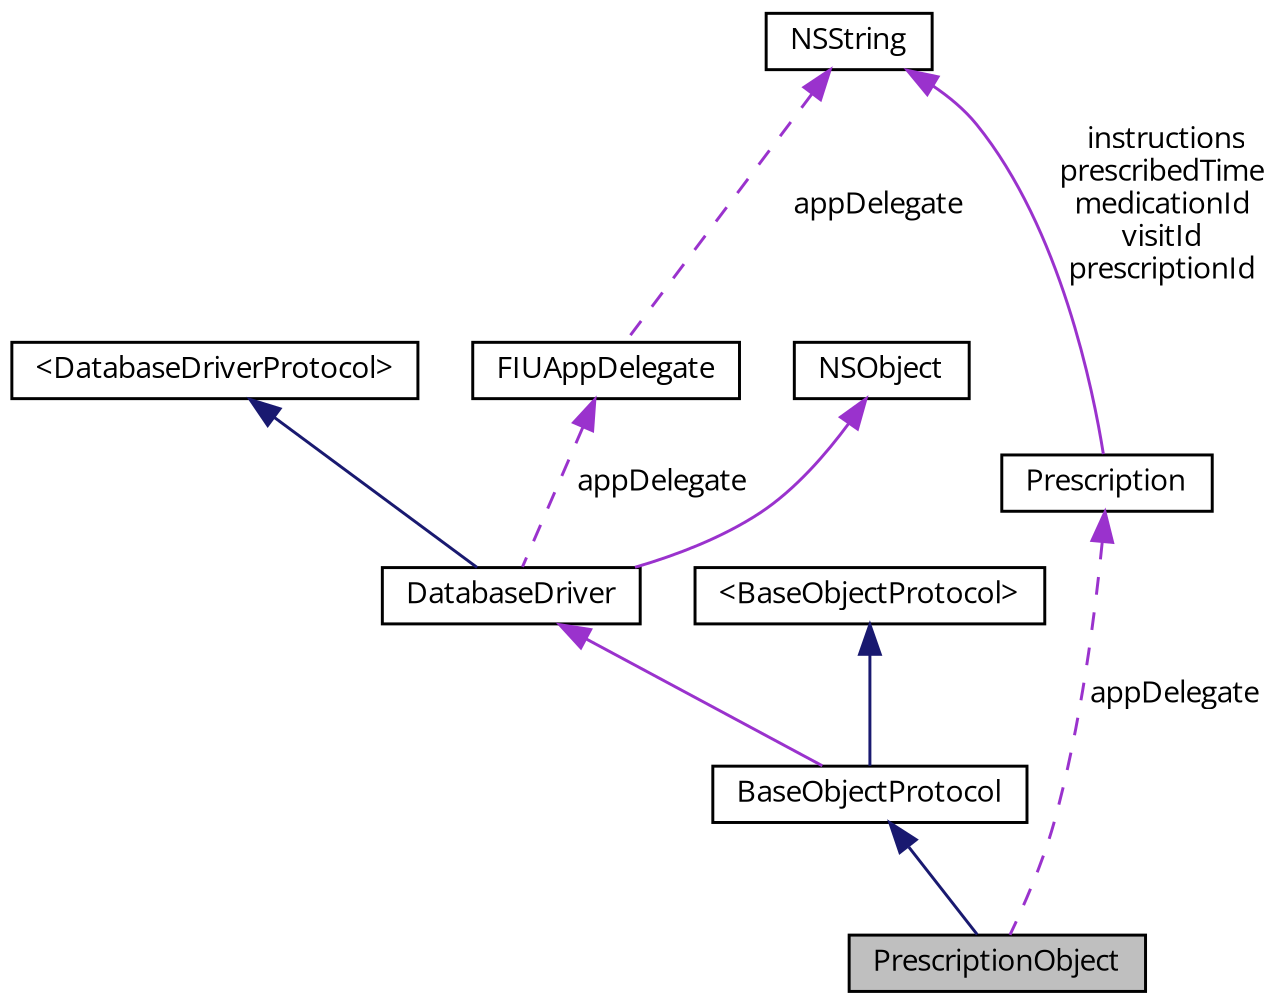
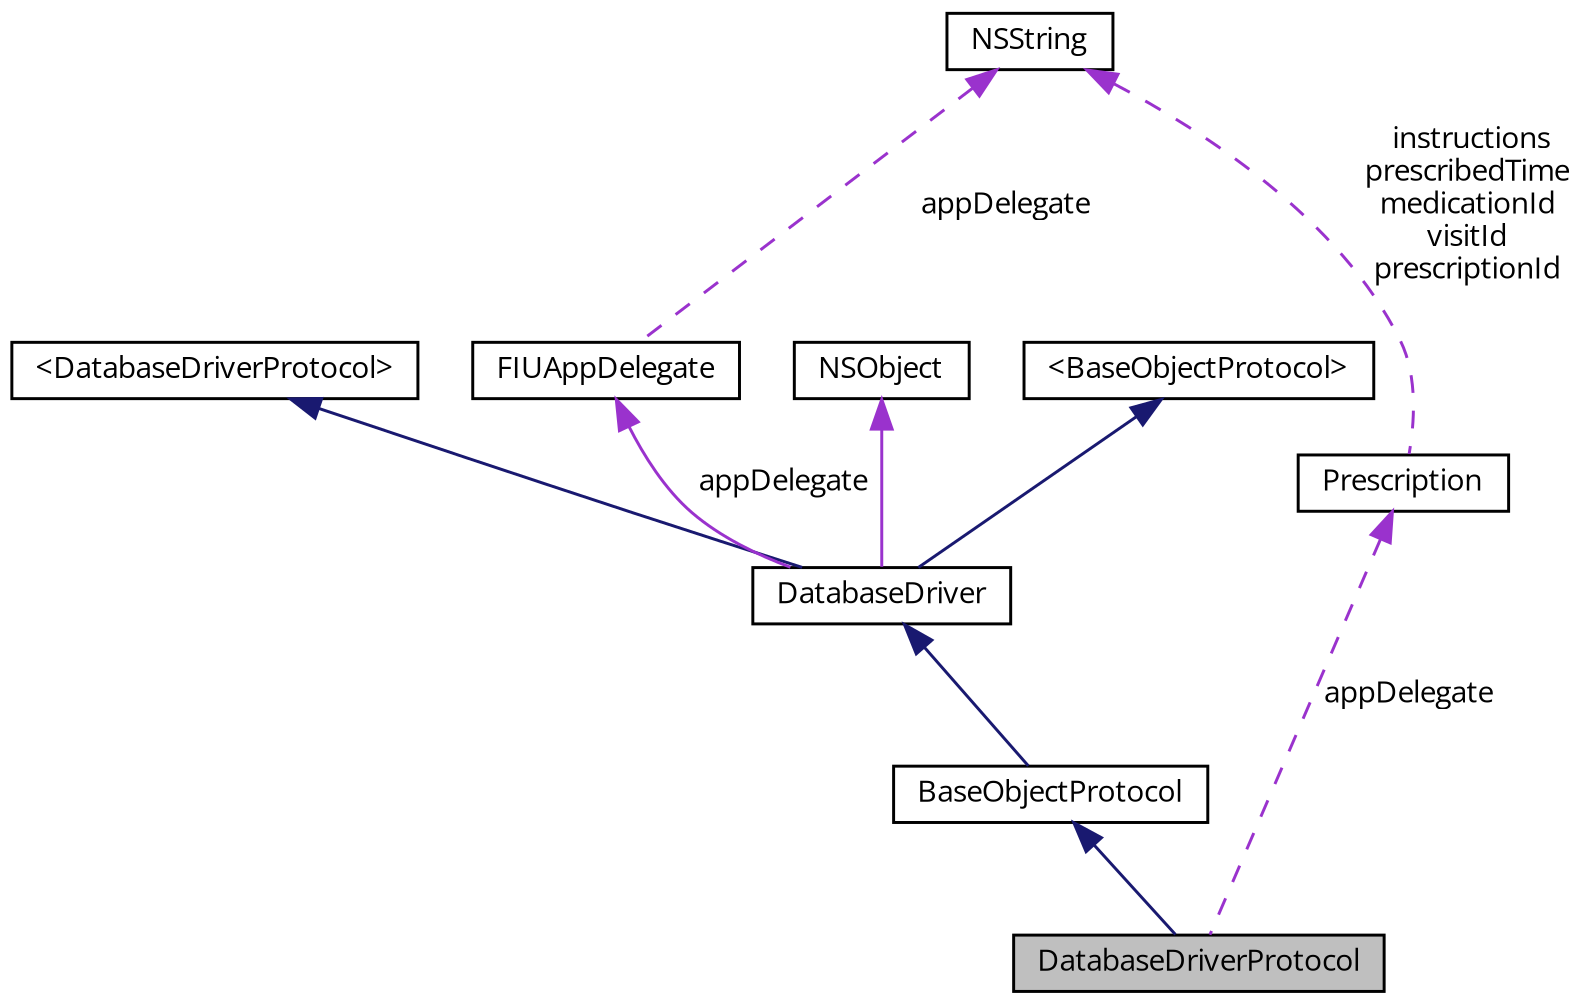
edge "Prescription" -> "NSString": style solid -> dashed
edge "DatabaseDriver" -> "FIUAppDelegate": style dashed -> solid
edge "BaseObjectProtocol" -> "DatabaseDriver": color darkorchid3 -> midnightblue
edge "BaseObjectProtocol" -> "<BaseObjectProtocol>": now "DatabaseDriver" -> "<BaseObjectProtocol>"
node "PrescriptionObject": label "PrescriptionObject" -> "DatabaseDriverProtocol"
